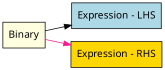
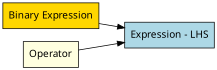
node "Binary Expression": added
node "Binary": label "Binary" -> "Operator"
node "Expression - RHS": removed
